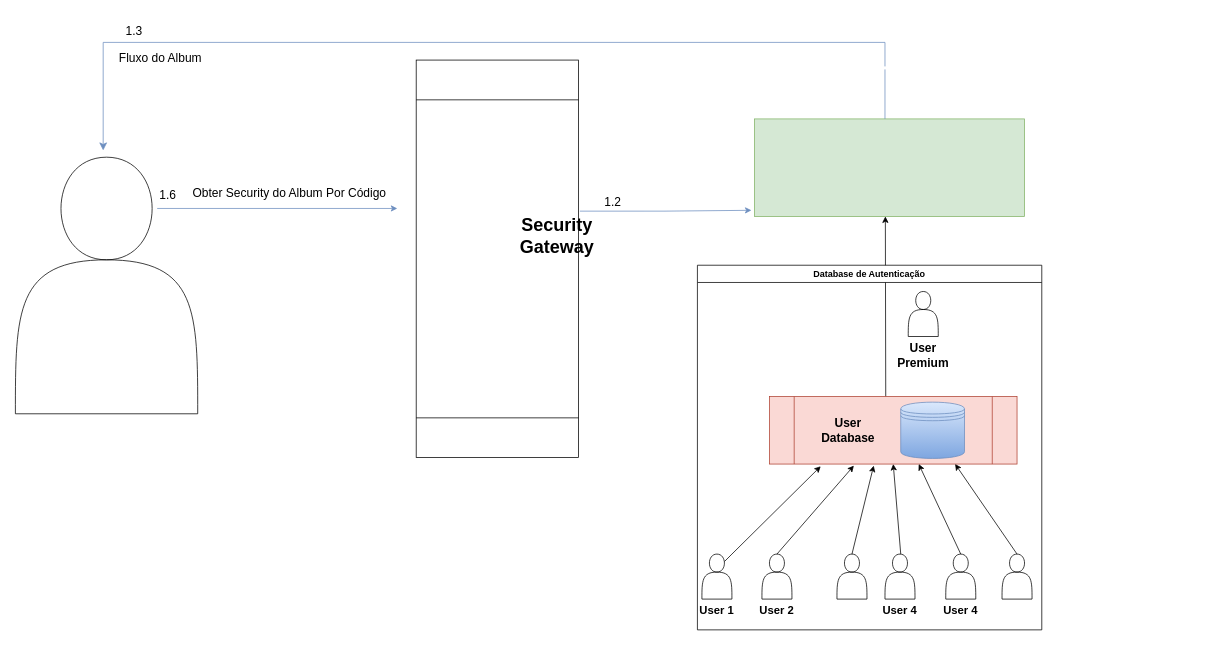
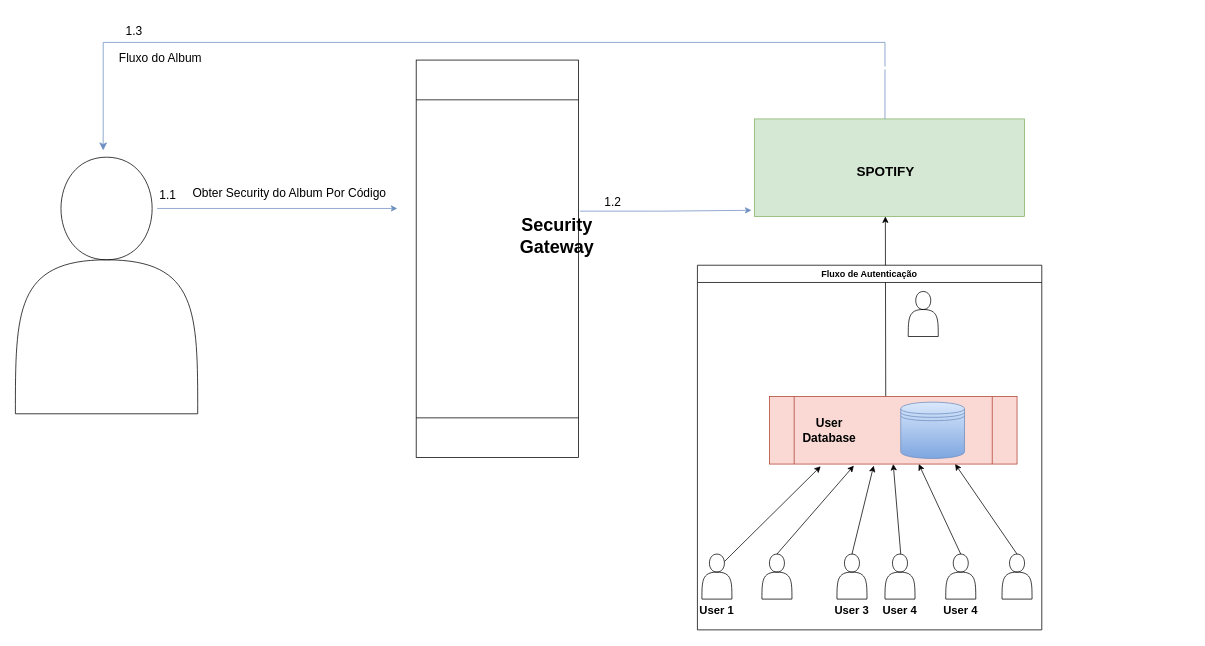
node "SPOTIFY": added
node "1.6": label "1.6" -> "1.1"
node "Database de Autenticação": label "Database de Autenticação" -> "Fluxo de Autenticação"
node "User Premium": removed
node "User Database": moved (848, 430) -> (829, 430)
node "User 2": removed
node "User 3": added
